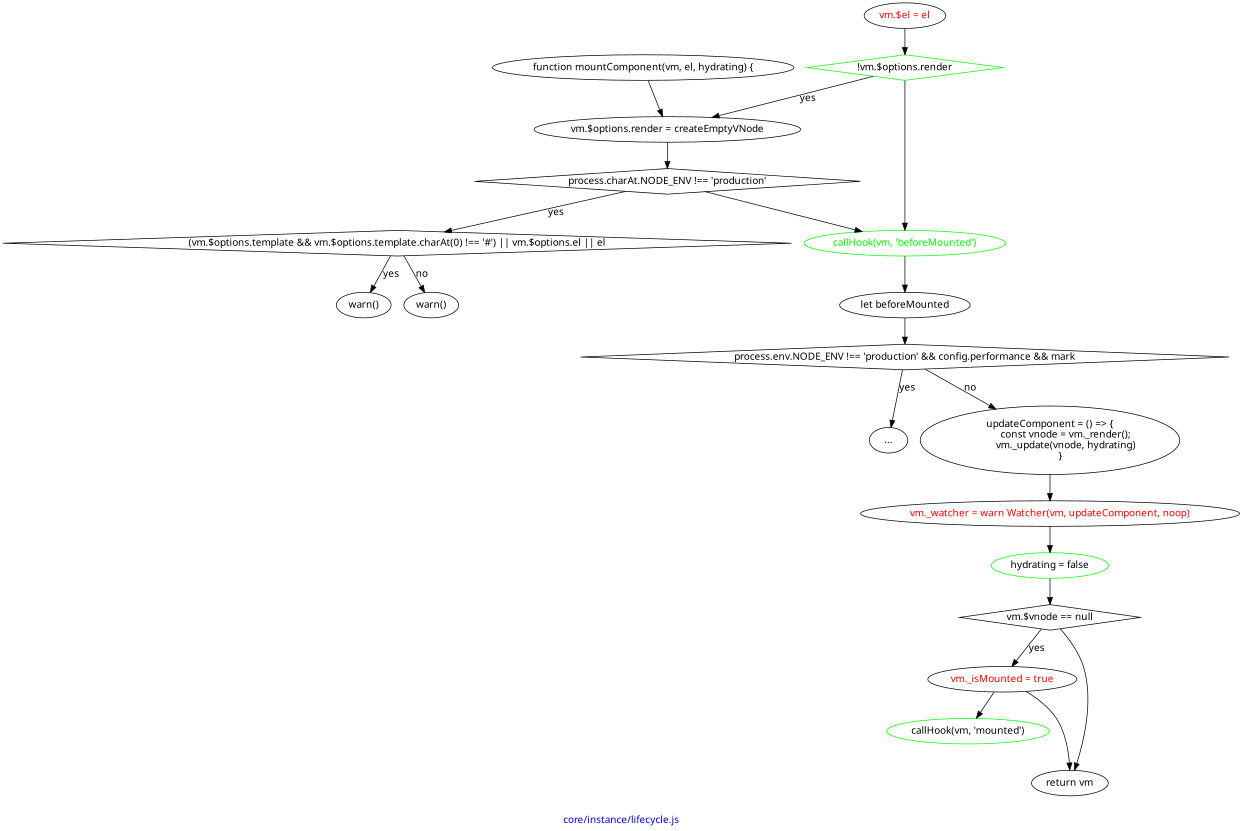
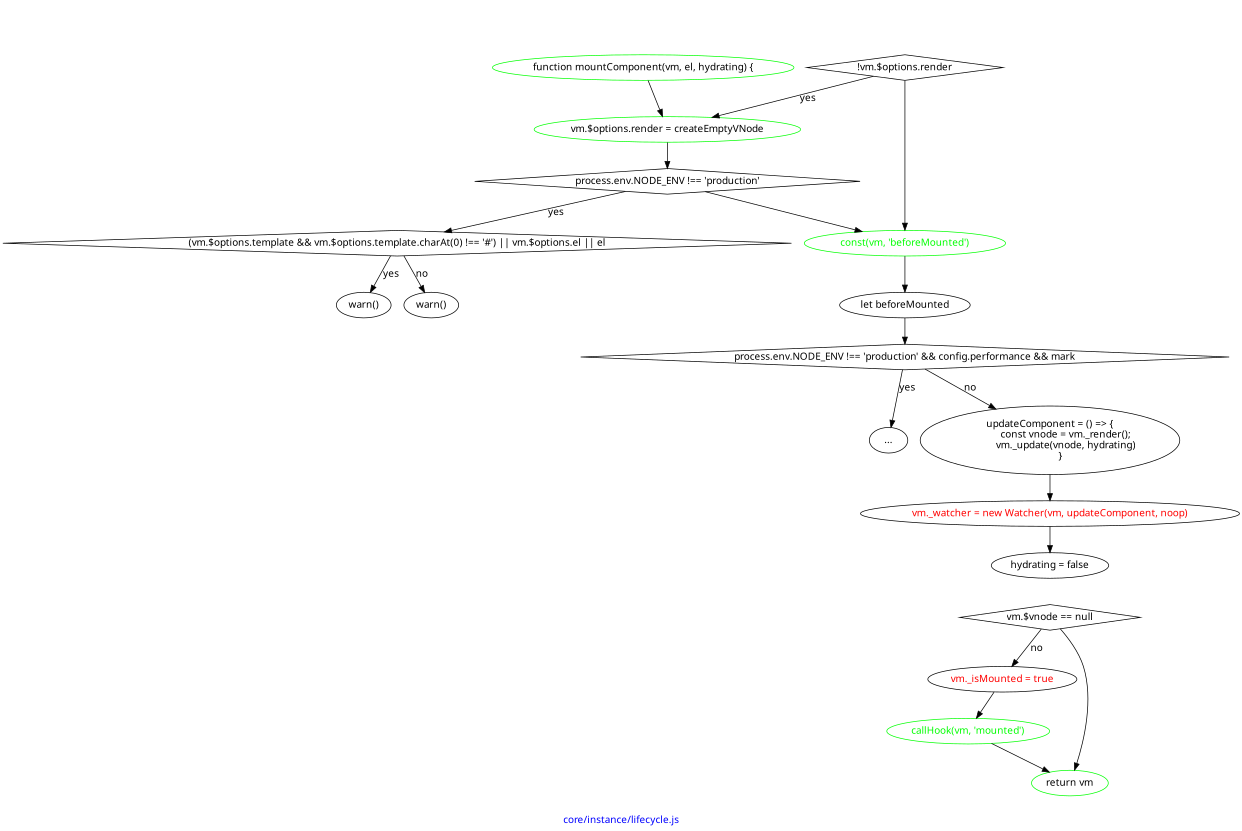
node "vm.$el = el": removed
node "function mountComponent(vm, el, hydrating) {": color black -> green
node "!vm.$options.render": color green -> black
node "vm.$options.render = createEmptyVNode": color black -> green
node "process.charAt.NODE_ENV !== 'production'": label "process.charAt.NODE_ENV !== 'production'" -> "process.env.NODE_ENV !== 'production'"
node "callHook(vm, 'beforeMounted')": label "callHook(vm, 'beforeMounted')" -> "const(vm, 'beforeMounted')"
node "vm._watcher = warn Watcher(vm, updateComponent, noop)": label "vm._watcher = warn Watcher(vm, updateComponent, noop)" -> "vm._watcher = new Watcher(vm, updateComponent, noop)"
node "hydrating = false": color green -> black
edge "hydrating = false" -> "vm.$vnode == null": removed
edge "vm.$vnode == null" -> "vm._isMounted = true": label "yes" -> "no"
edge "vm._isMounted = true" -> "return vm": now "callHook(vm, 'mounted')" -> "return vm"
node "callHook(vm, 'mounted')": fontcolor black -> green
node "return vm": color black -> green
